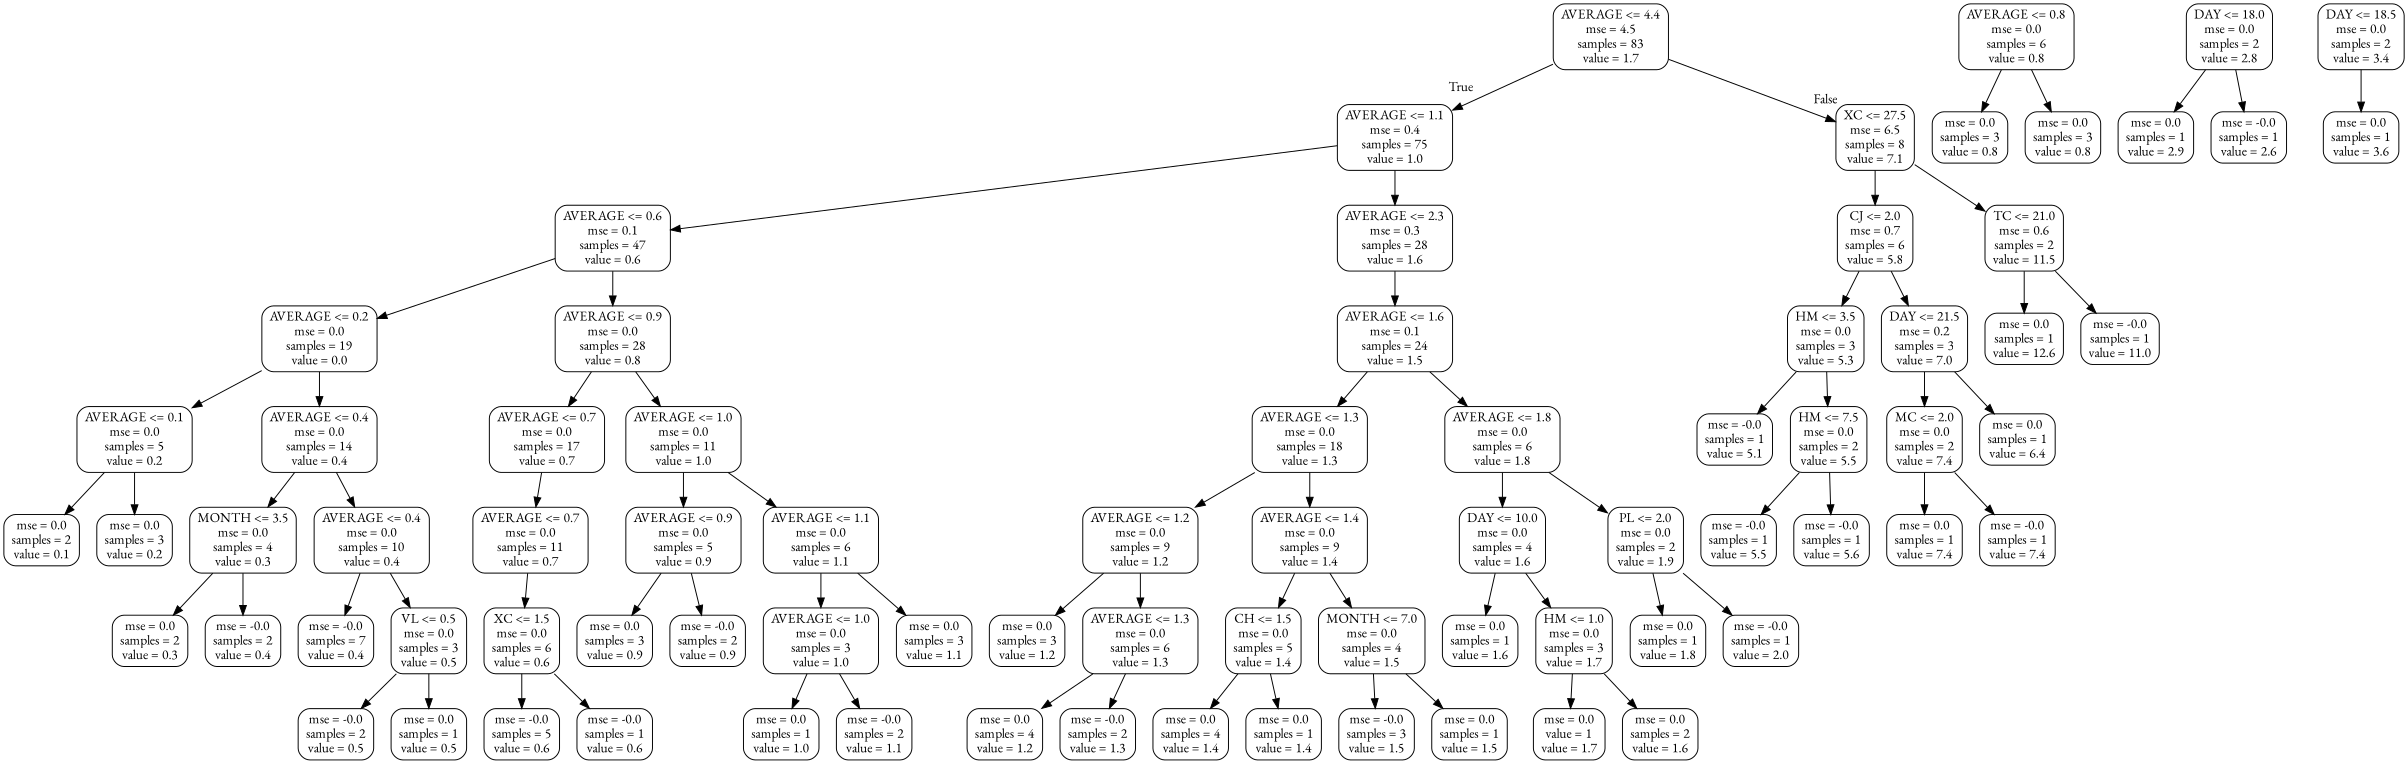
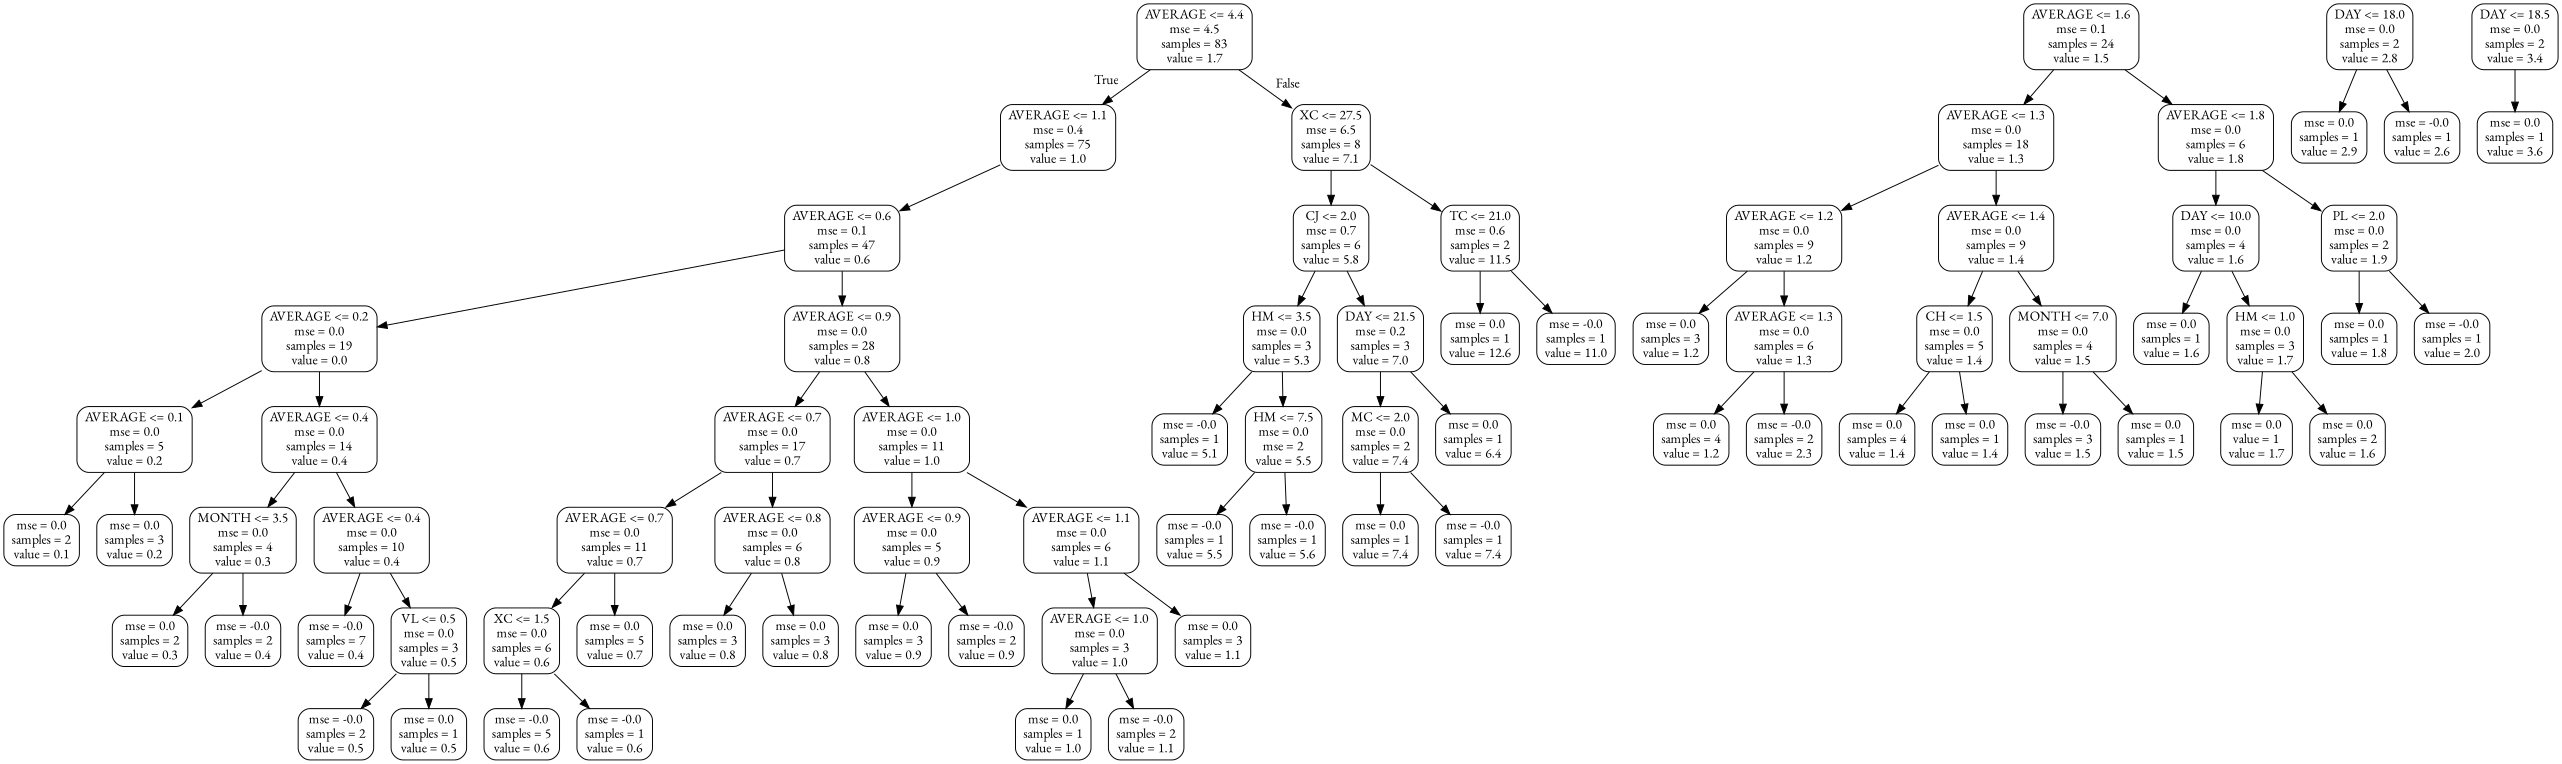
node "AVERAGE <= 2.3 mse = 0.3 samples = 28 value = 1.6": removed
node "HM <= 7.5 mse = 0.0 samples = 2 value = 5.5": label "HM <= 7.5 mse = 0.0 samples = 2 value = 5.5" -> "HM <= 7.5 mse = 0.0 mse = 2 value = 5.5"
edge "AVERAGE <= 0.7 mse = 0.0 samples = 17 value = 0.7" -> "AVERAGE <= 0.8 mse = 0.0 samples = 6 value = 0.8": added
node "mse = 0.0 samples = 5 value = 0.7": added
node "mse = -0.0 samples = 2 value = 1.3": label "mse = -0.0 samples = 2 value = 1.3" -> "mse = -0.0 samples = 2 value = 2.3"
